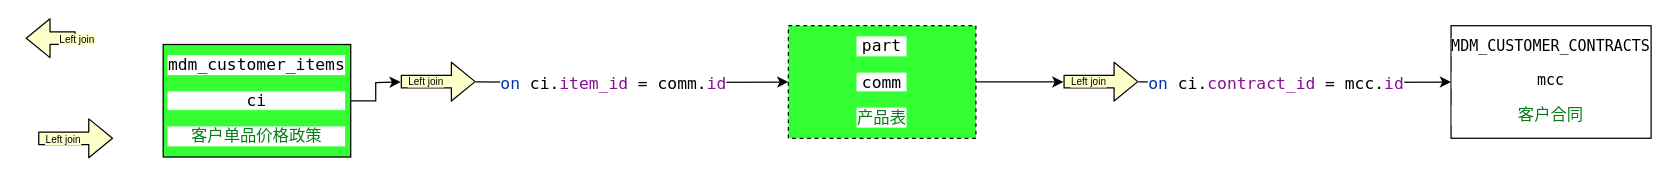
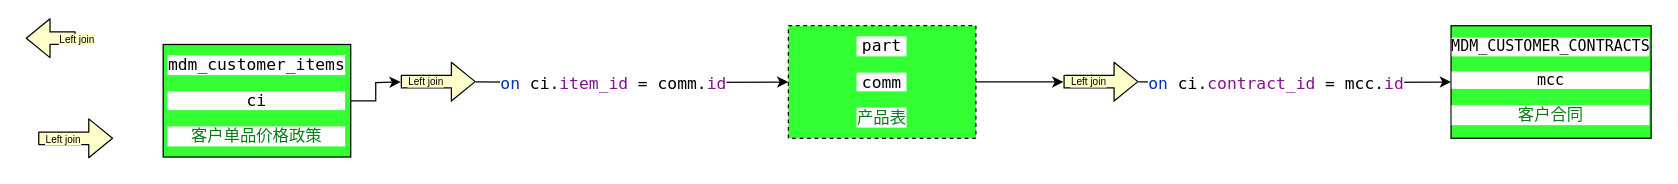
node "MDM_CUSTOMER_CONTRACTSmcc 客户合同": fillcolor #ffffff -> #33ff33
